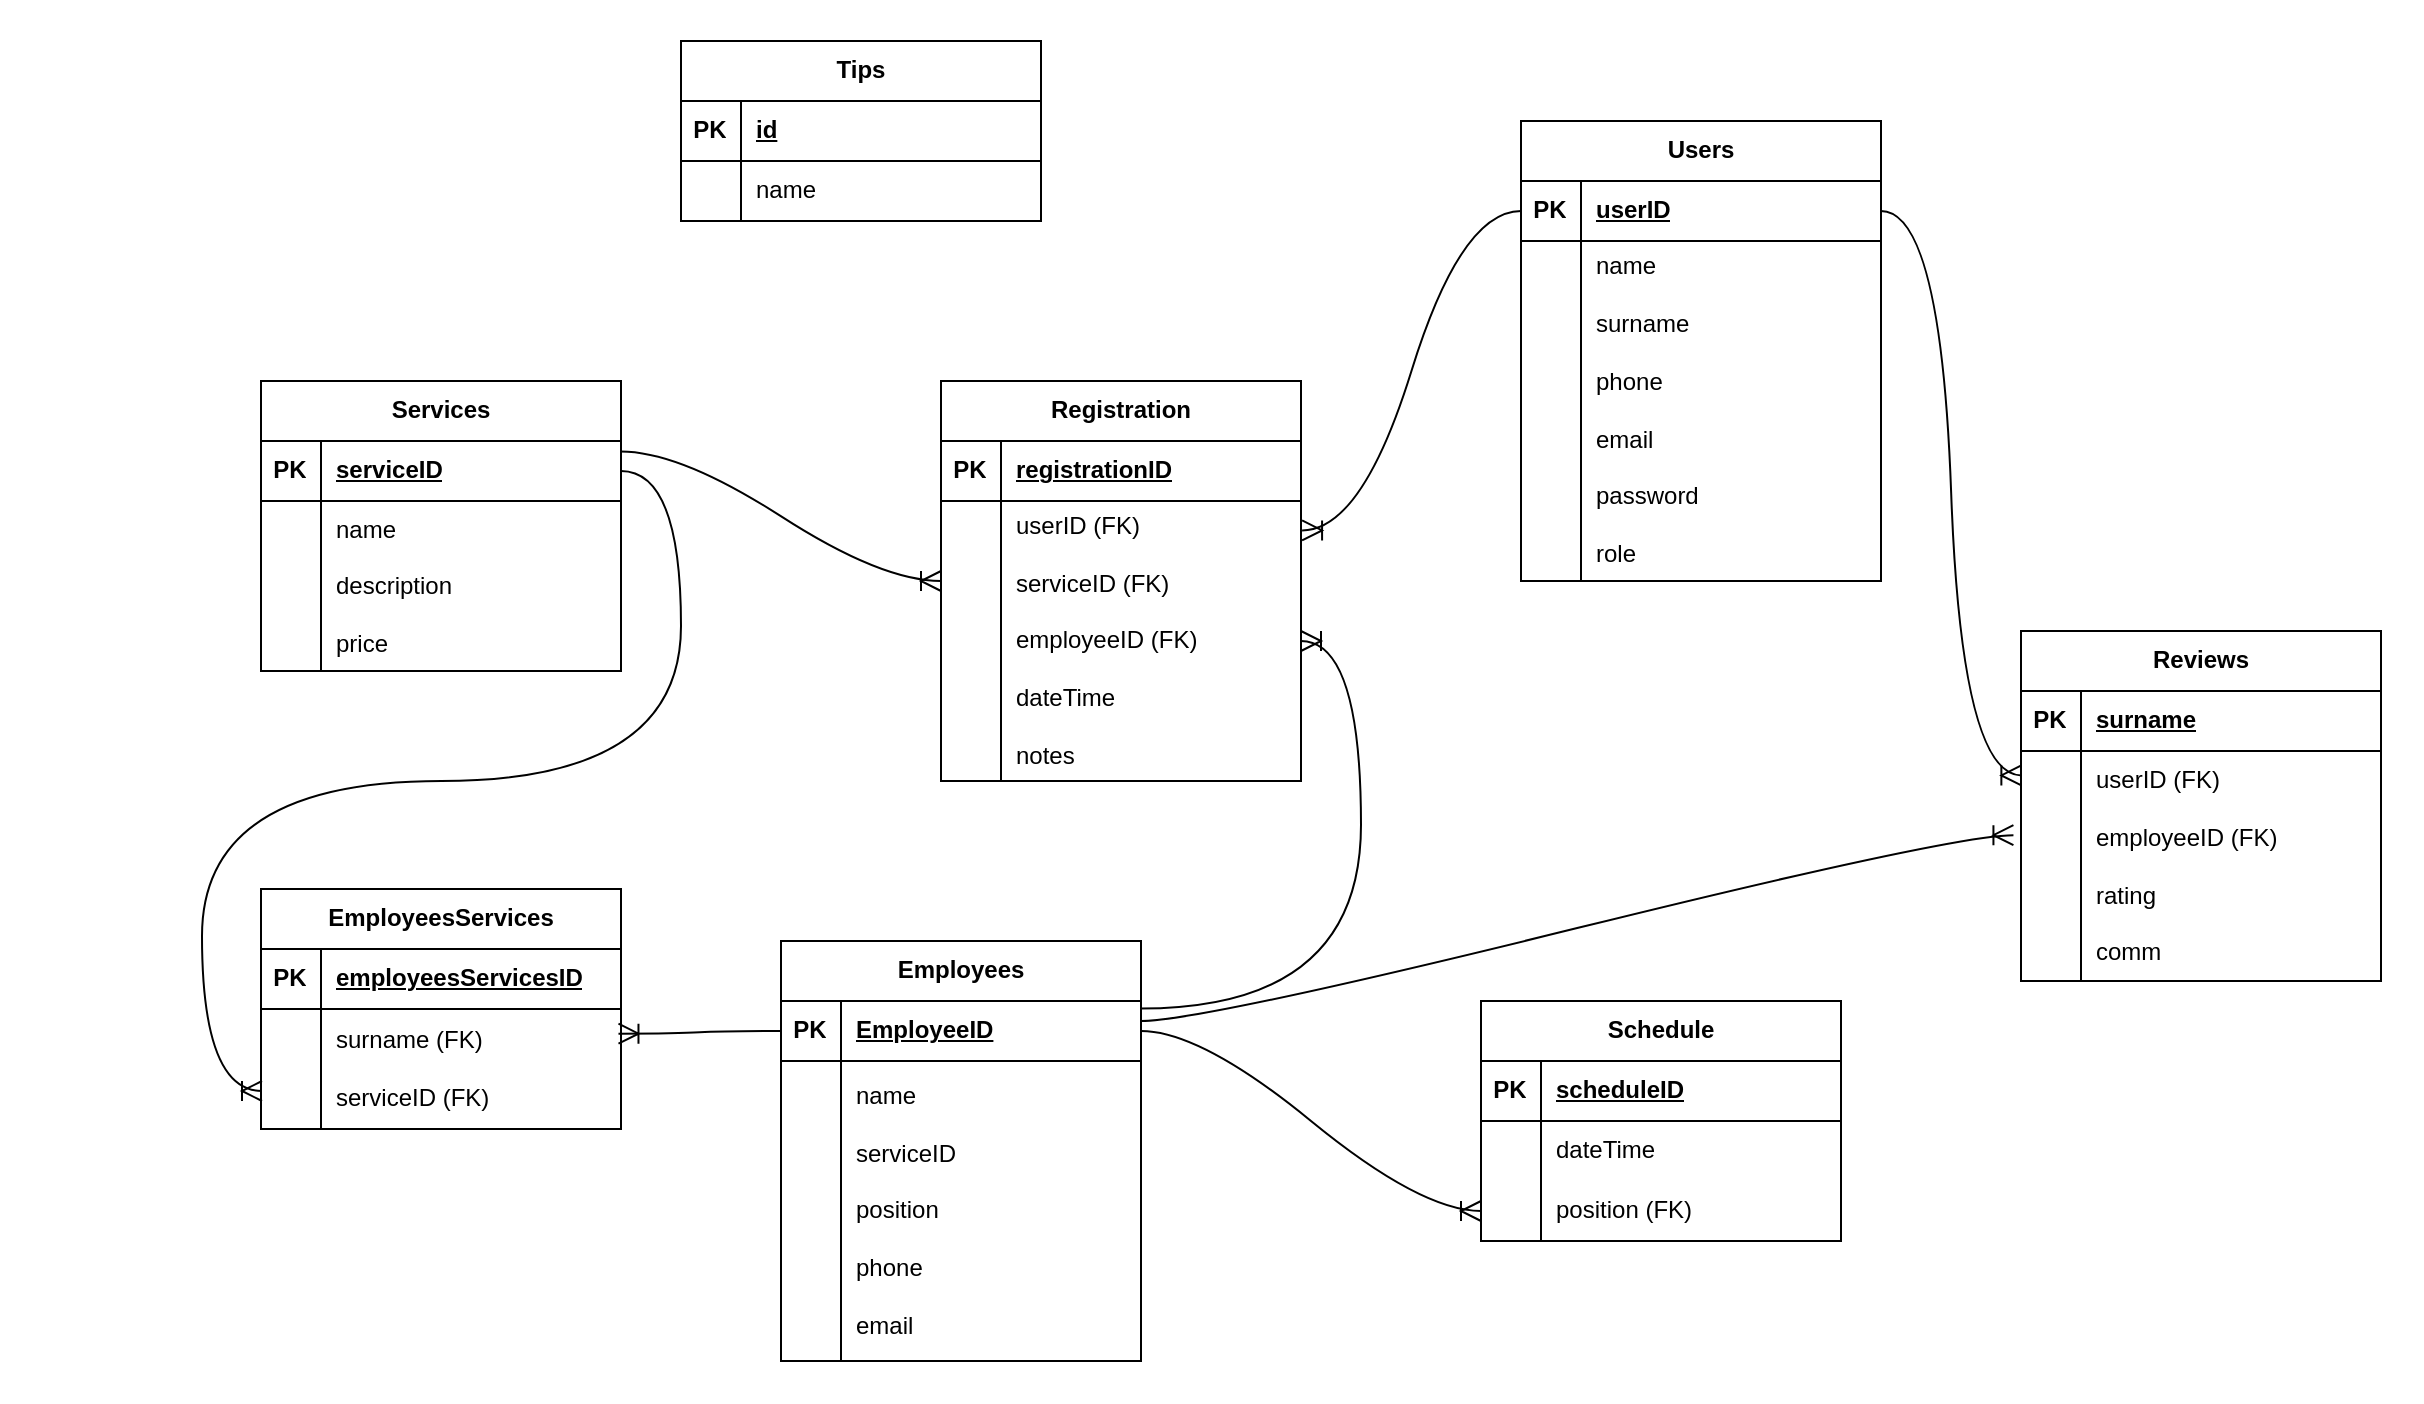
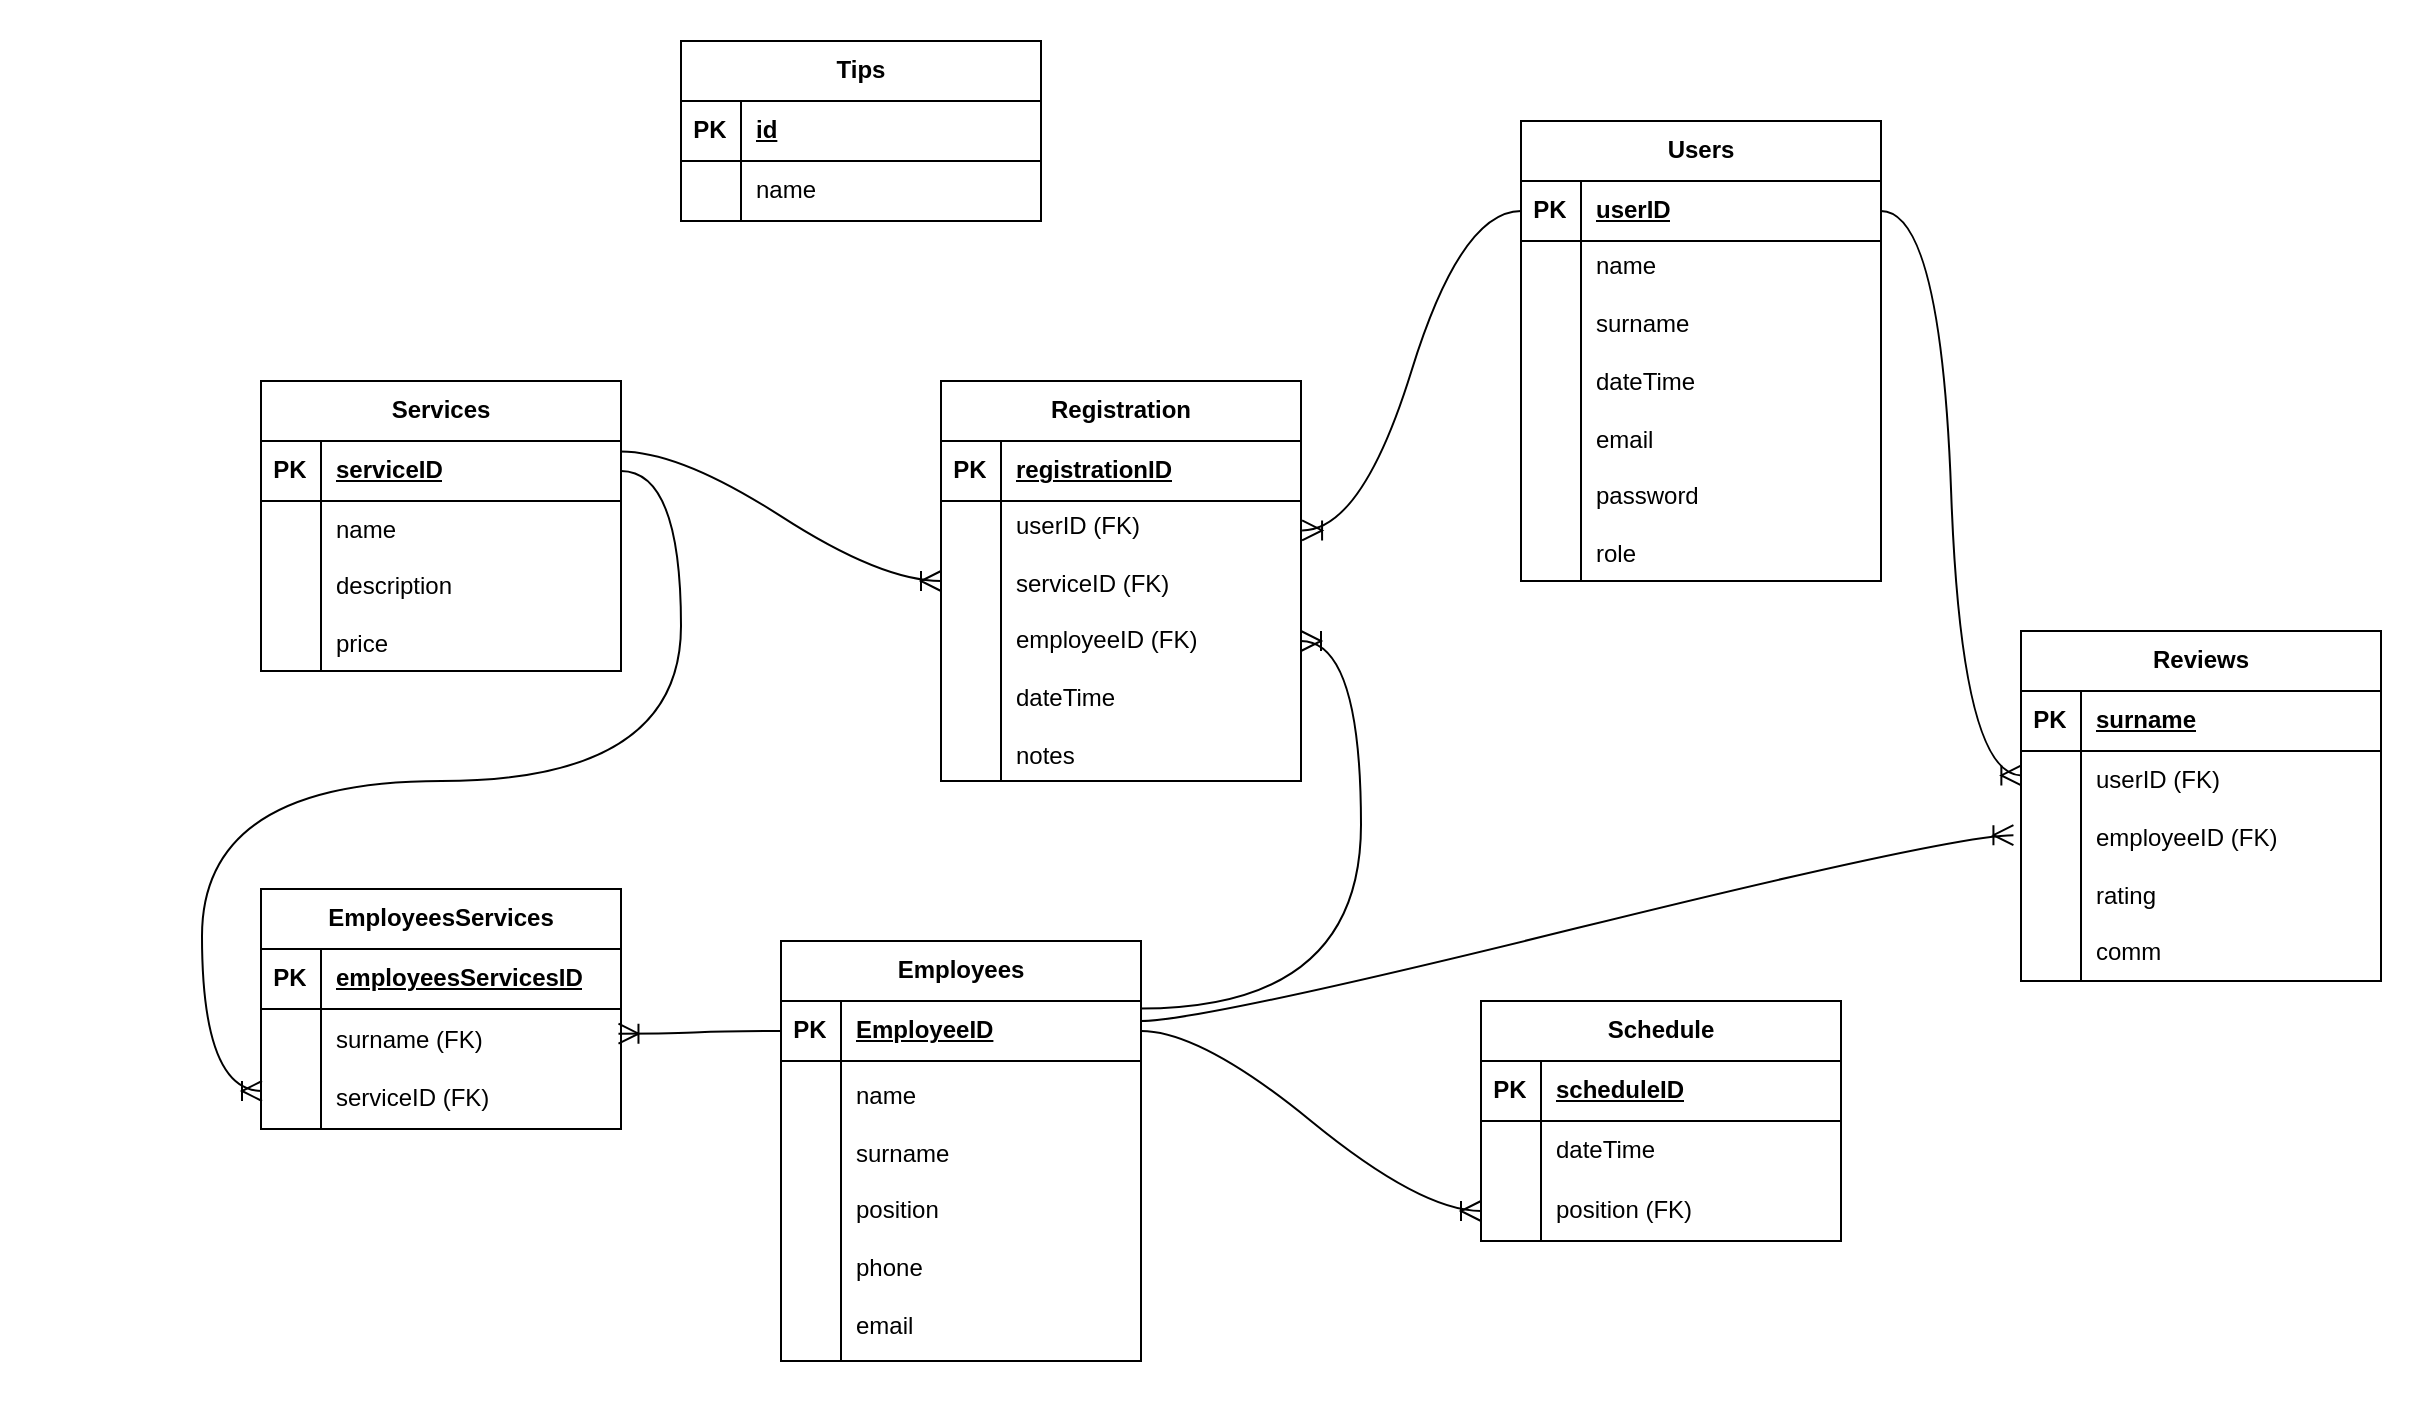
node "name surname phone email password role": label "name surname phone email password role" -> "name surname dateTime email password role"
node "name serviceID position phone email": label "name serviceID position phone email" -> "name surname position phone email"
